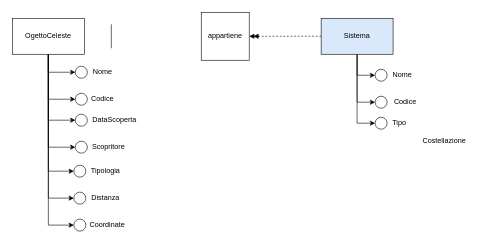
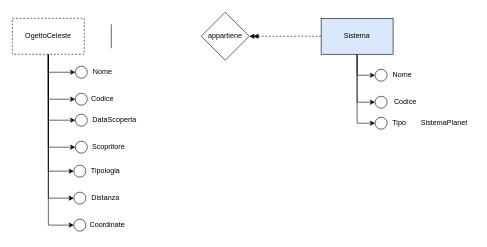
node "OgettoCeleste": style solid -> dashed
node "appartiene": shape rectangle -> diamond
node "SistemaPlanet": added
node "Costellazione": removed
